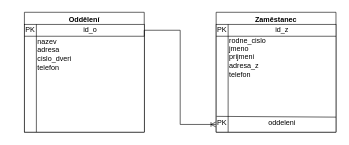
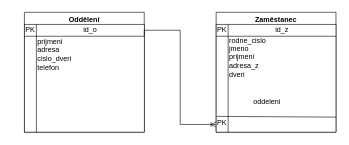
node "nazev adresa cislo_dveri telefon": label "nazev adresa cislo_dveri telefon" -> "prijmeni adresa cislo_dveri telefon"
node "rodne_cislo jmeno prijmeni adresa_z telefon": label "rodne_cislo jmeno prijmeni adresa_z telefon" -> "rodne_cislo jmeno prijmeni adresa_z dveri"
node "oddeleni": moved (282, 123) -> (267, 102)
